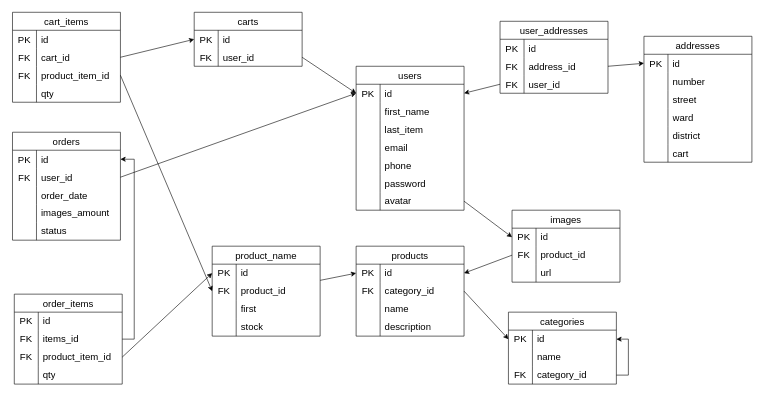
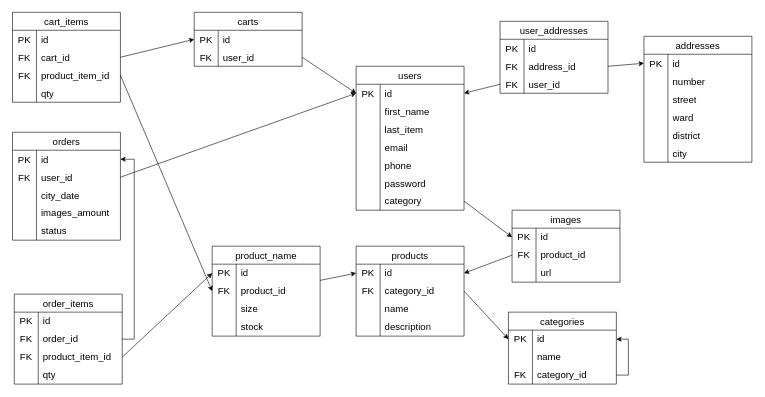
node "cart": label "cart" -> "city"
node "order_date": label "order_date" -> "city_date"
node "avatar": label "avatar" -> "category"
node "first": label "first" -> "size"
node "items_id": label "items_id" -> "order_id"
